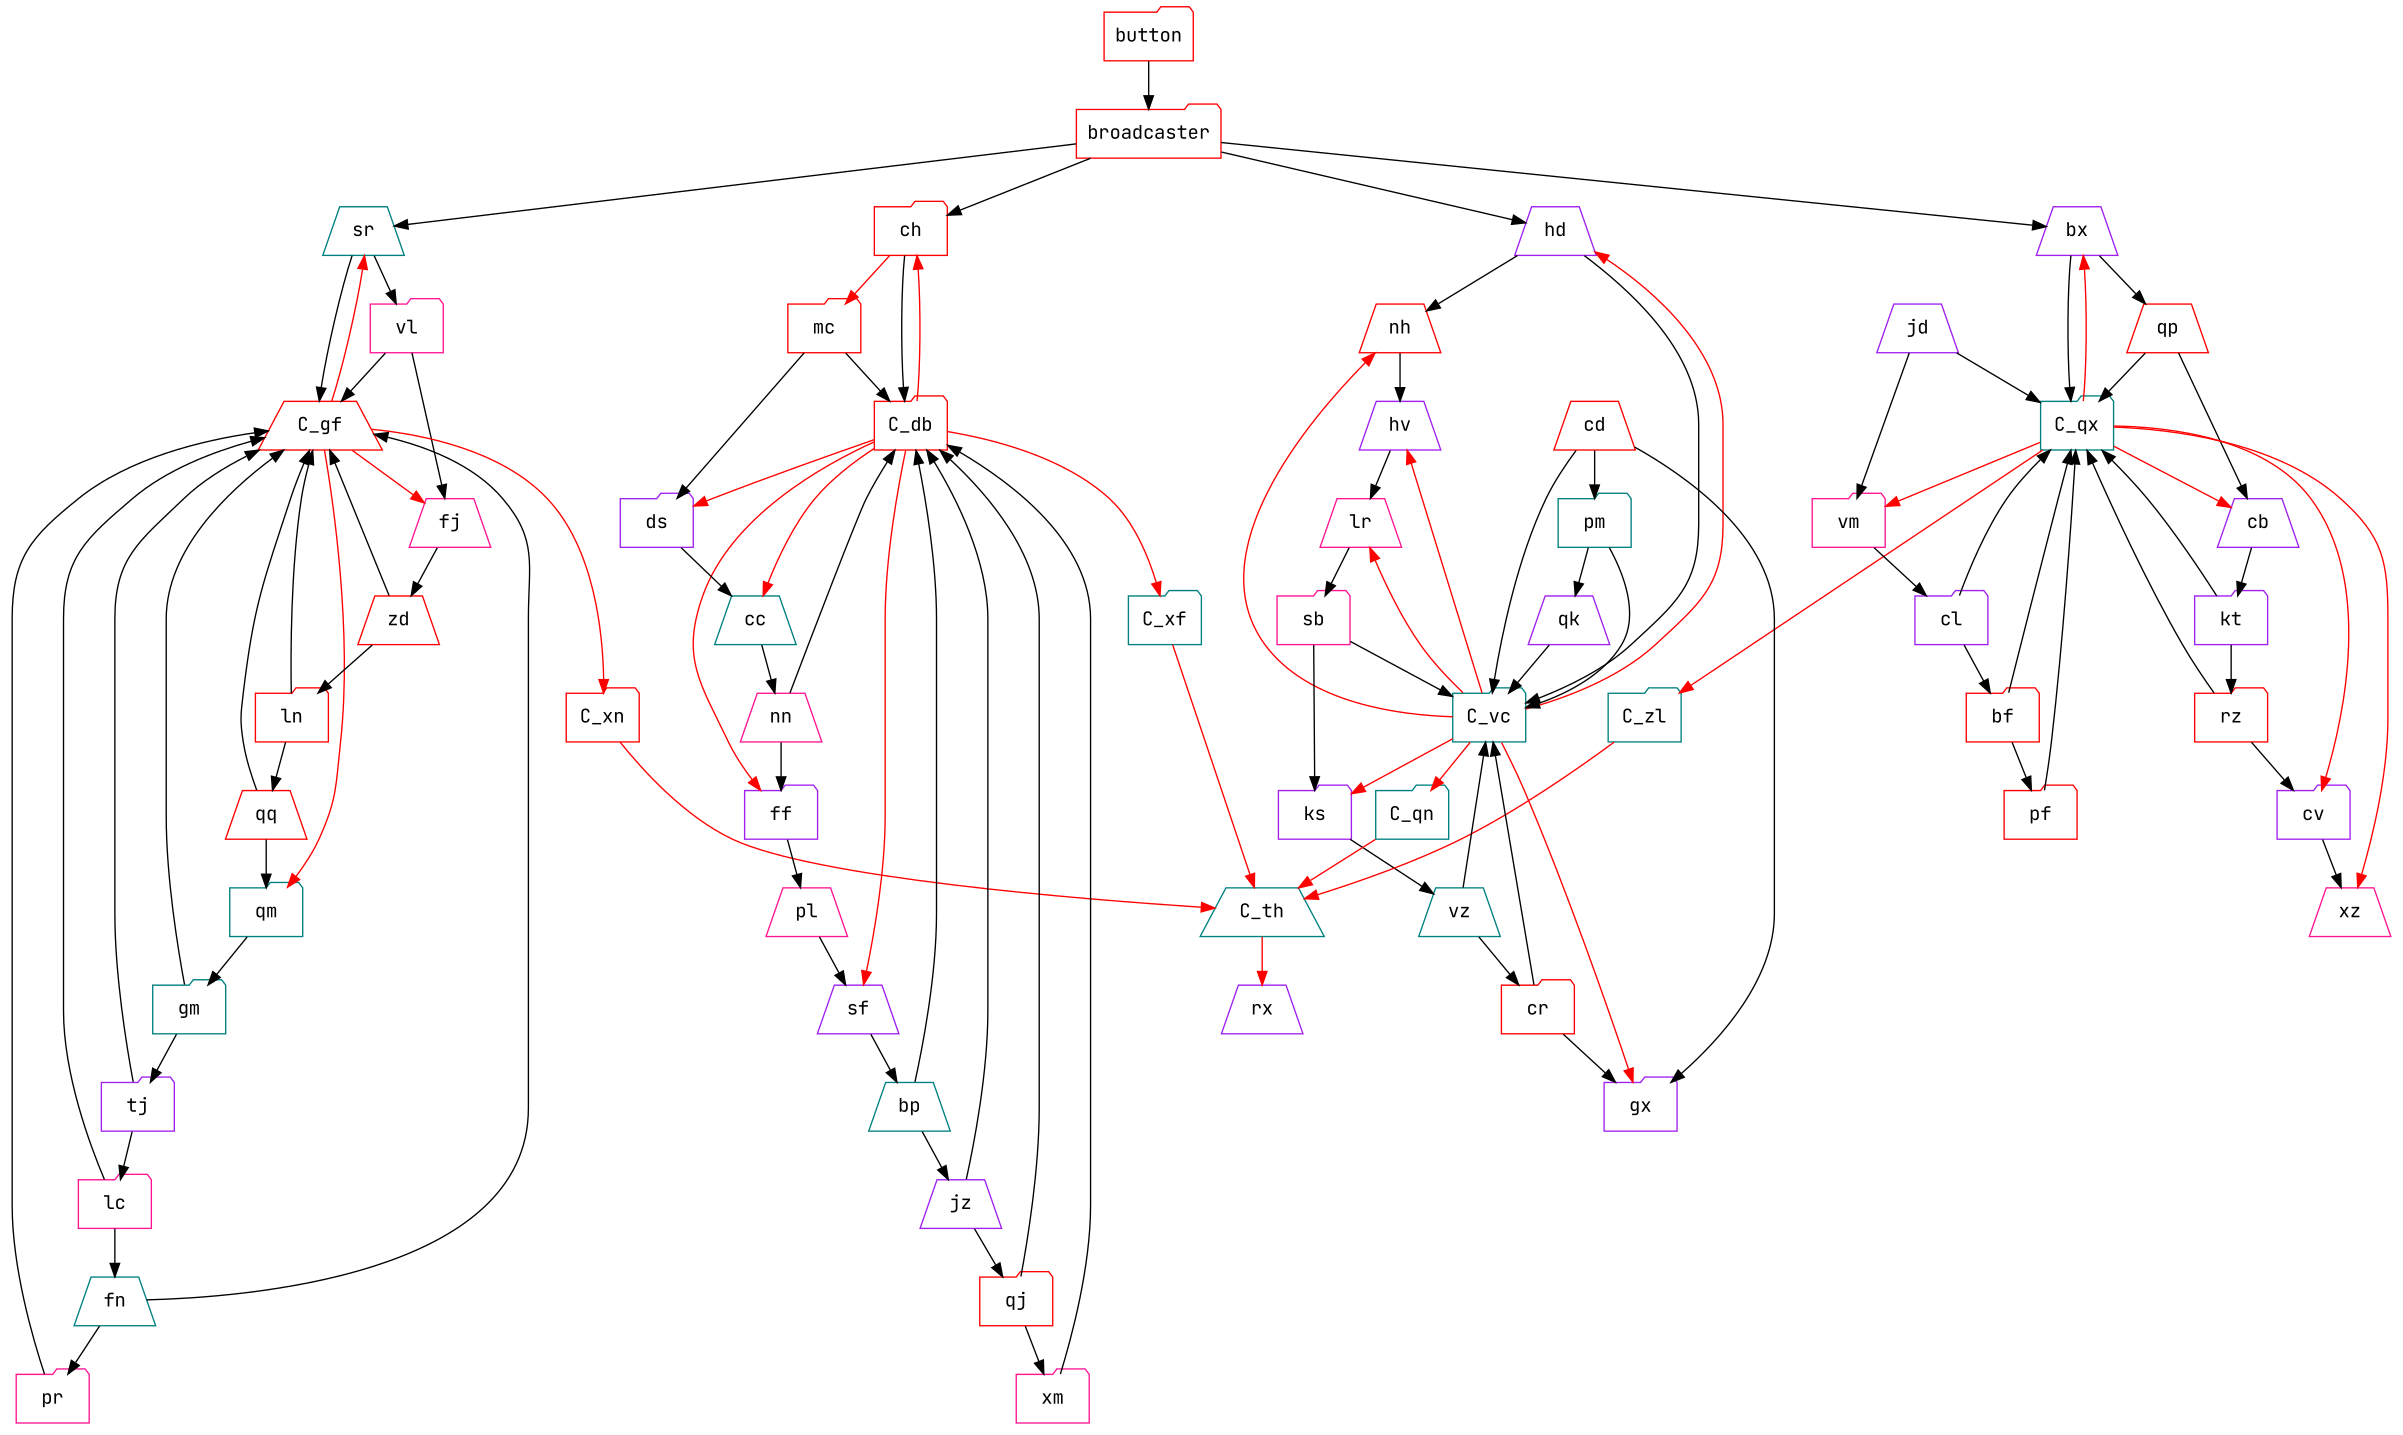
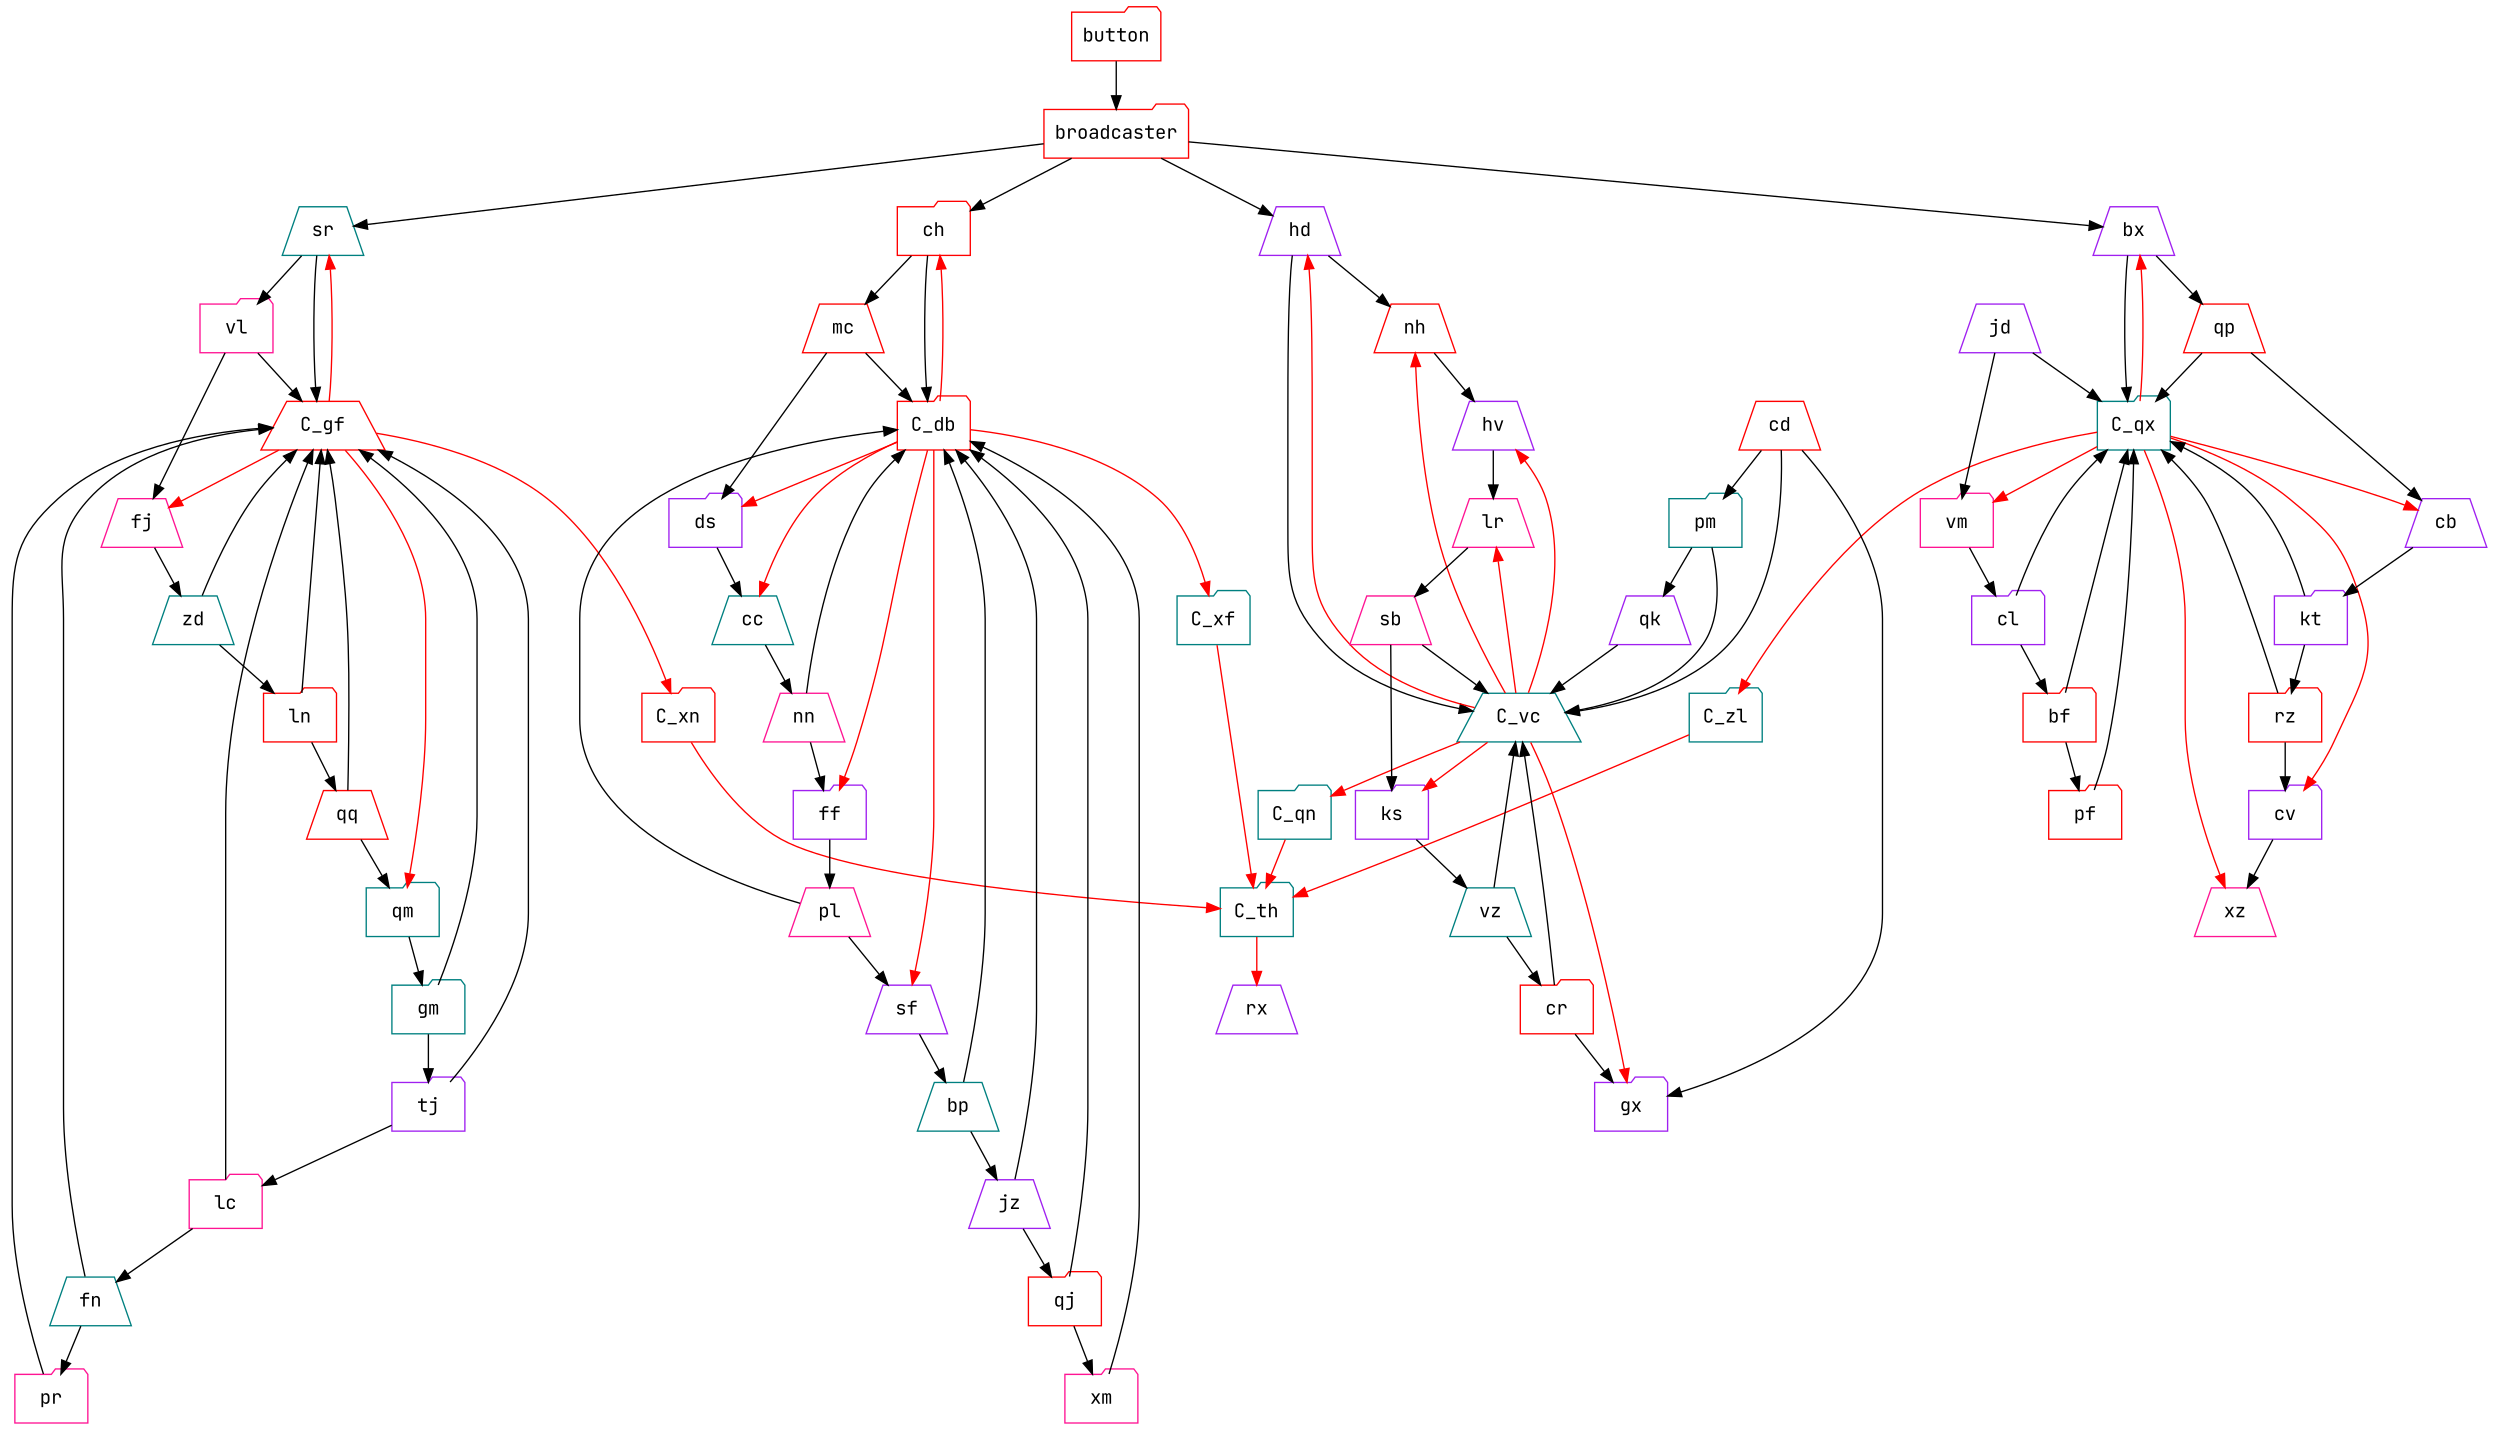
edge "ch" -> "mc": color red -> black
node "mc": shape folder -> trapezium
node "zd": color red -> teal
node "sb": shape folder -> trapezium
edge "pl" -> "C_db": added
node "C_vc": shape folder -> trapezium
node "C_th": shape trapezium -> folder
